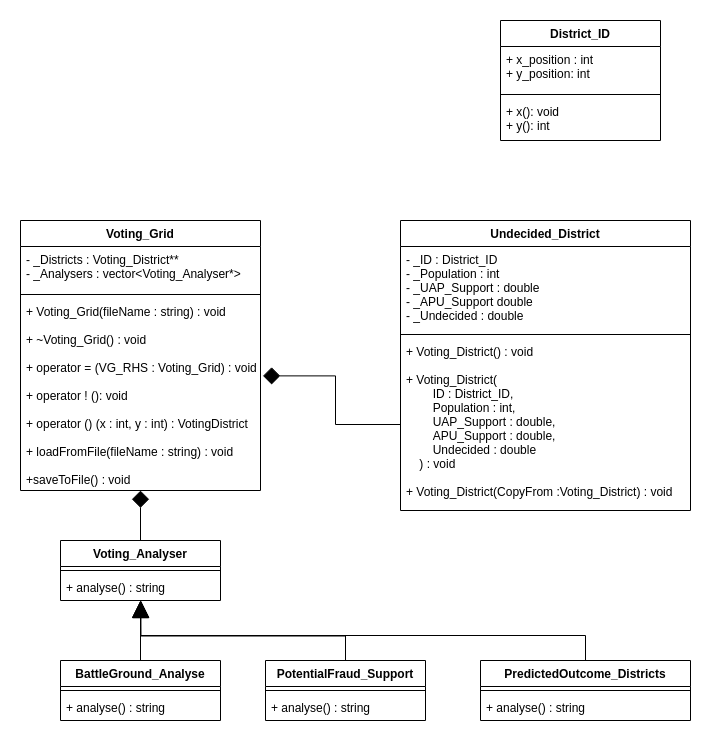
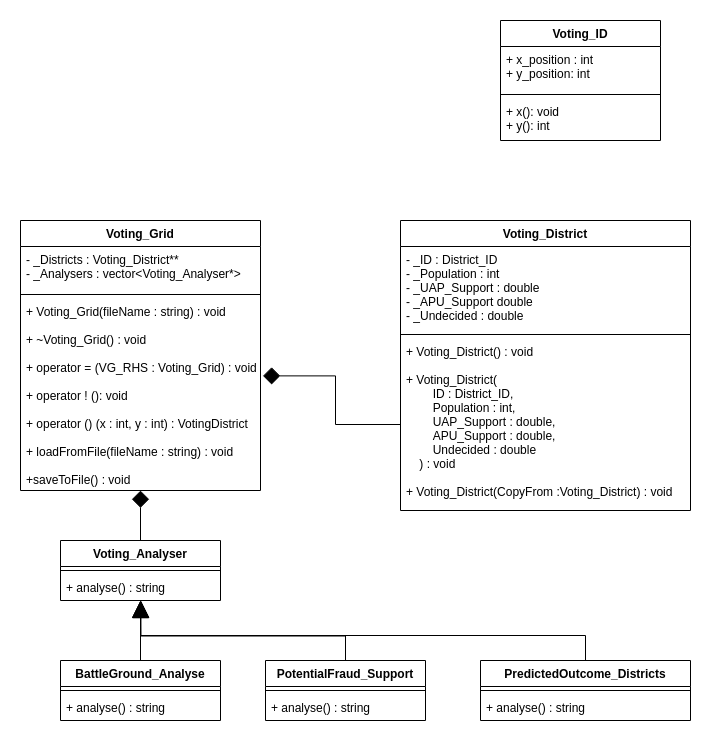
node "District_ID": label "District_ID" -> "Voting_ID"
node "Undecided_District": label "Undecided_District" -> "Voting_District"
